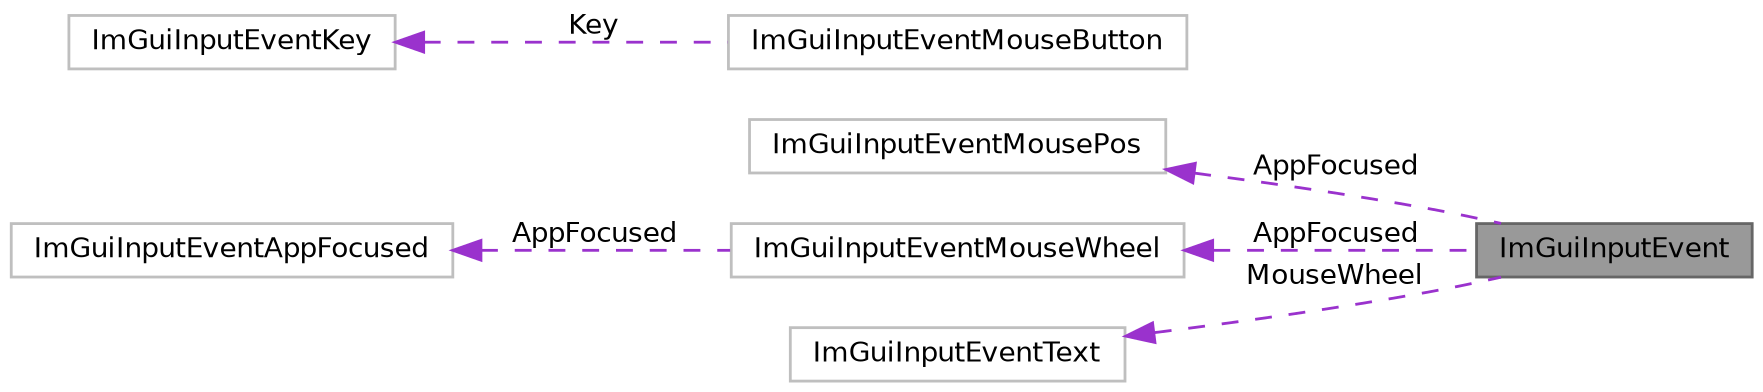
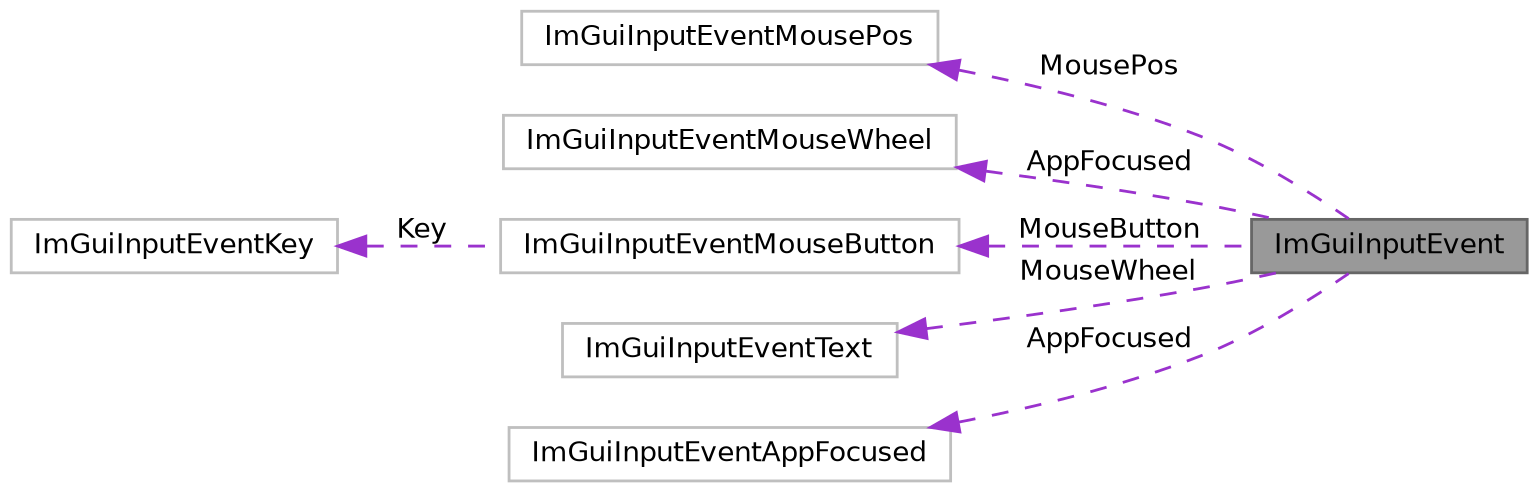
edge "ImGuiInputEvent" -> "ImGuiInputEventMousePos": label " AppFocused" -> " MousePos"
edge "ImGuiInputEvent" -> "ImGuiInputEventMouseButton": added, label "MouseButton"
edge "ImGuiInputEventMouseWheel" -> "ImGuiInputEventAppFocused": now "ImGuiInputEvent" -> "ImGuiInputEventAppFocused"
